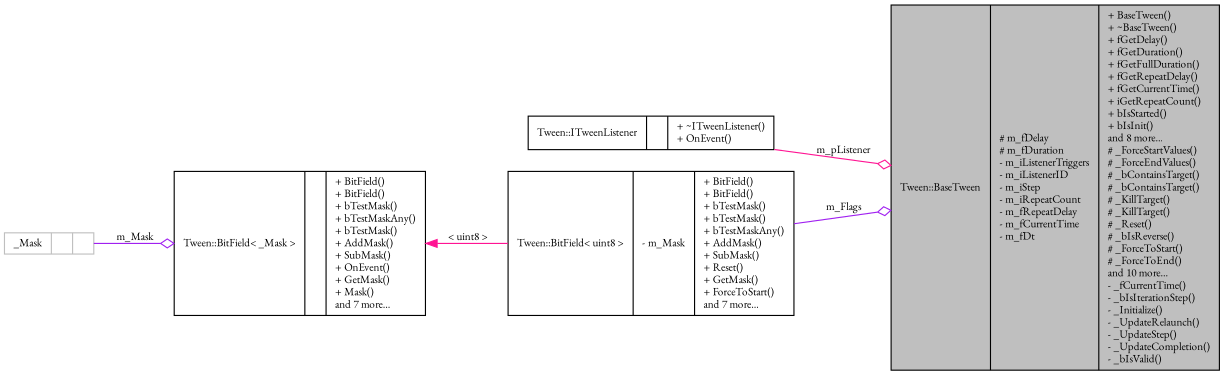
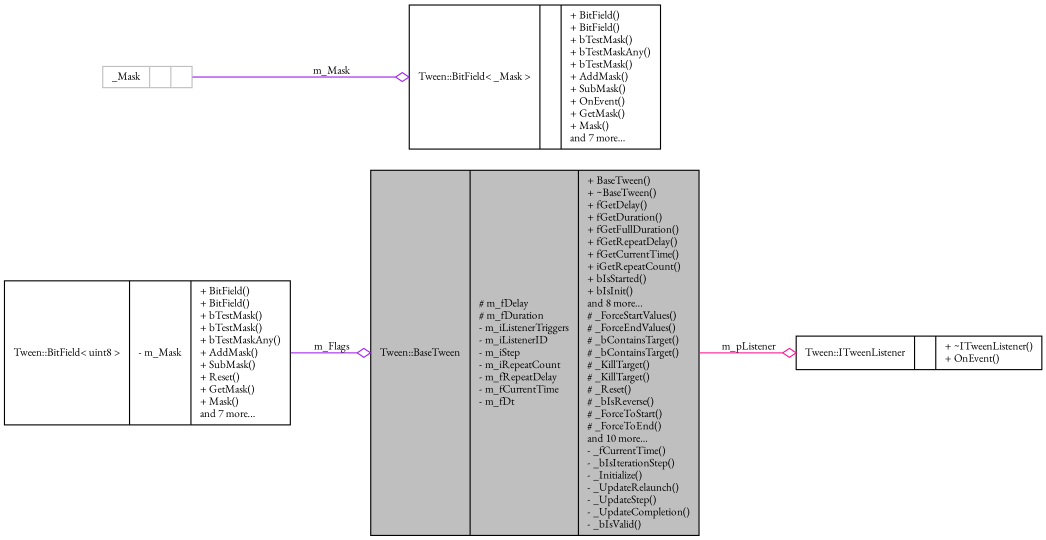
edge "Tween::ITweenListener" -> "Tween::BaseTween": reversed
edge "Tween::BitField< uint8 >" -> "Tween::BitField< _Mask >": removed, label "< uint8 >"
node "Tween::BitField< uint8 >": text "+ ForceToStart()" -> "+ Mask()"
